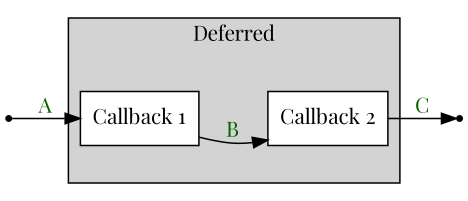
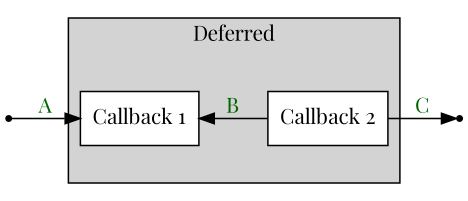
edge "Callback 1" -> "Callback 2": reversed
